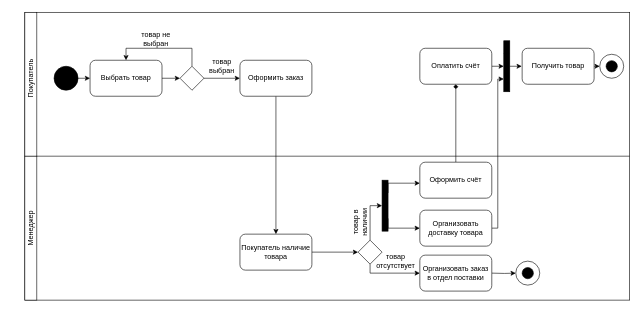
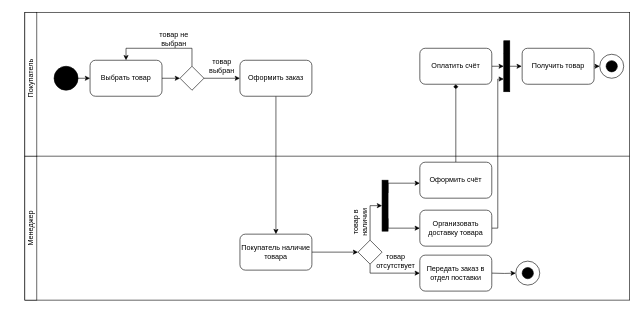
node "товар не выбран": moved (156, 39) -> (174, 39)
node "Организовать заказ в отдел поставки": label "Организовать заказ в отдел поставки" -> "Передать заказ в отдел поставки"
